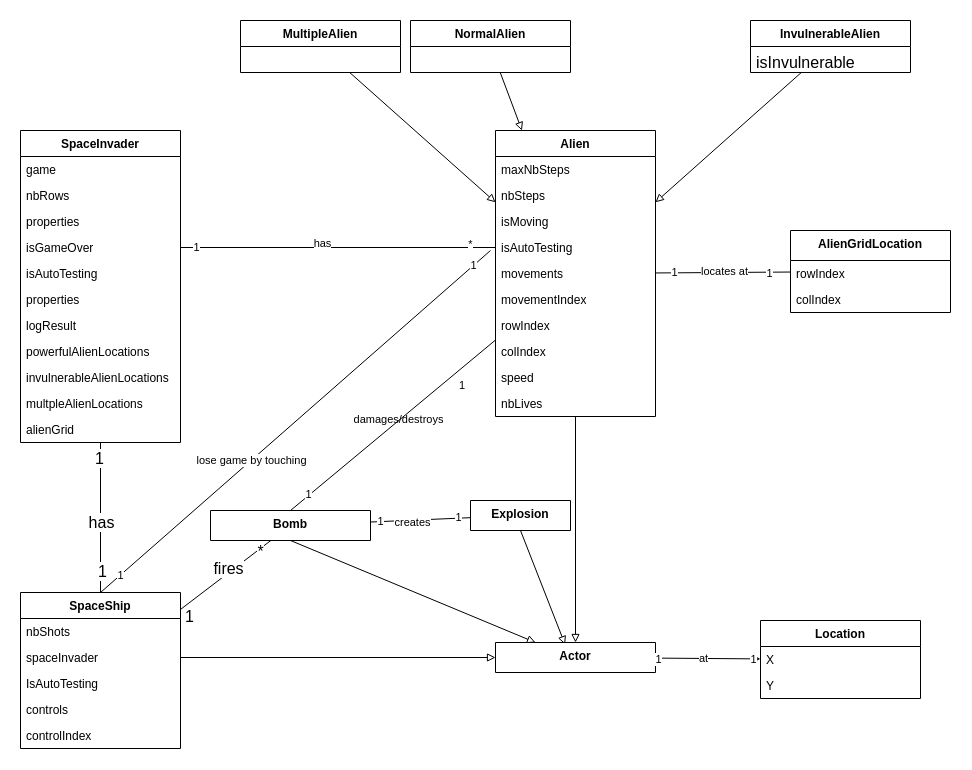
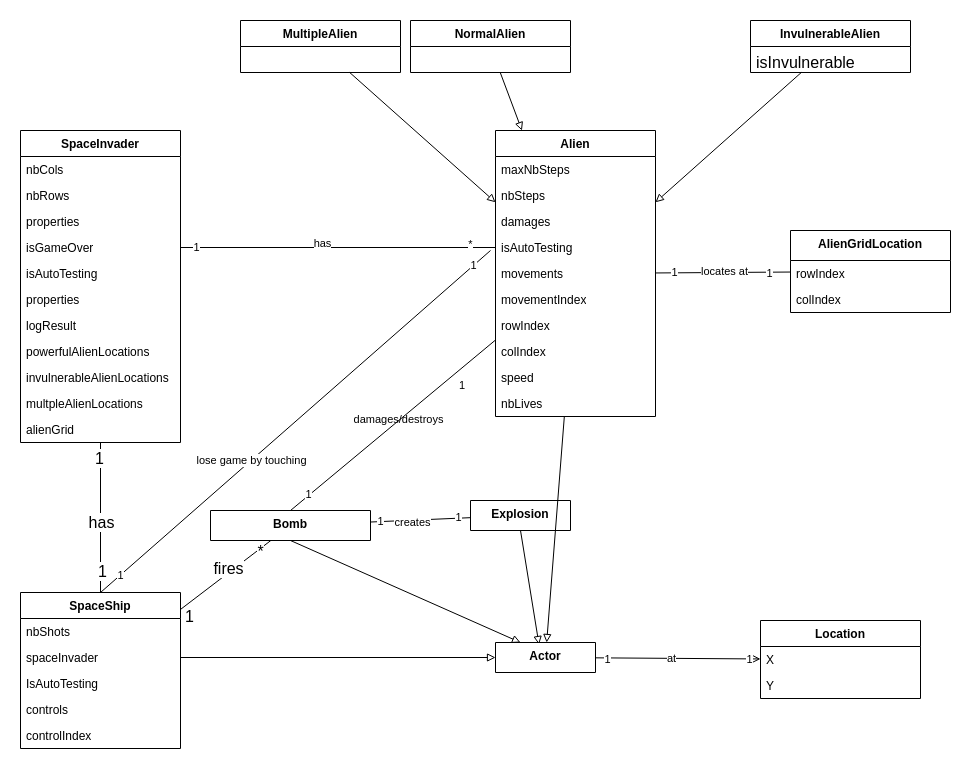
node "game": label "game" -> "nbCols"
node "isMoving": label "isMoving" -> "damages"
node "Actor": size 160x30 -> 100x30
